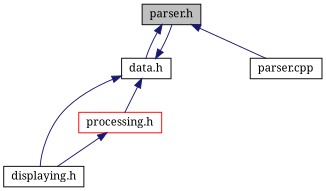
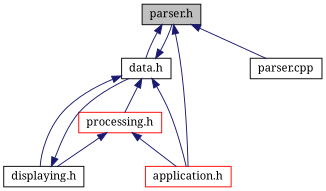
edge "data.h" -> "displaying.h": added
node "application.h": added
